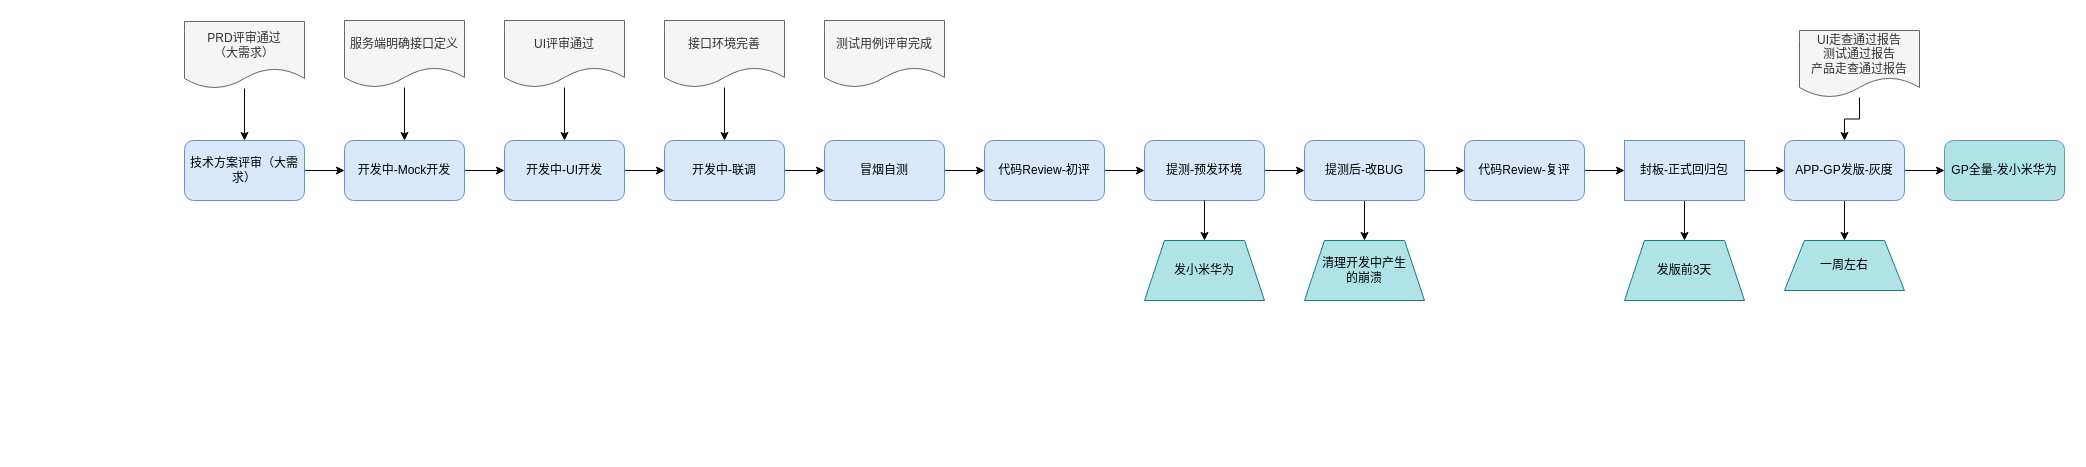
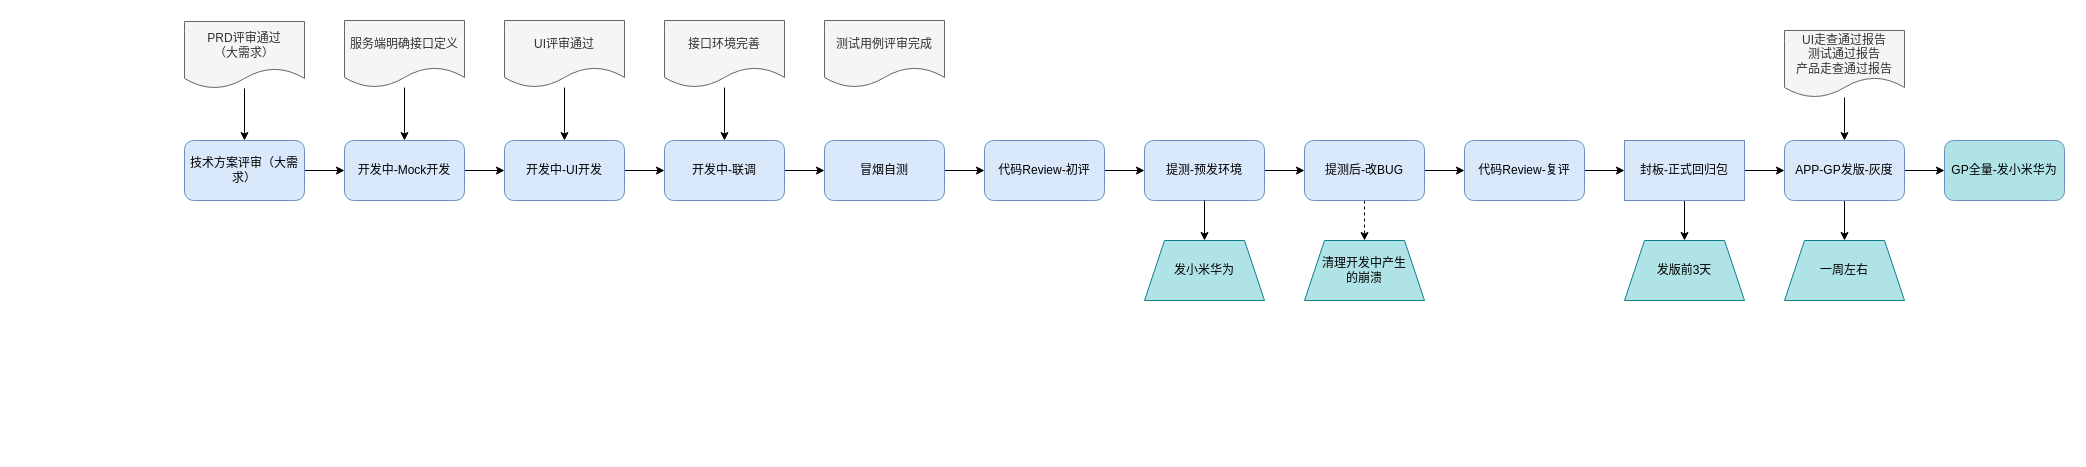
node "UI走查通过报告 测试通过报告 产品走查通过报告": moved (1860, 64) -> (1845, 64)
edge "提测后-改BUG" -> "清理开发中产生 的崩溃": style solid -> dashed
node "一周左右": size 120x50 -> 120x60
